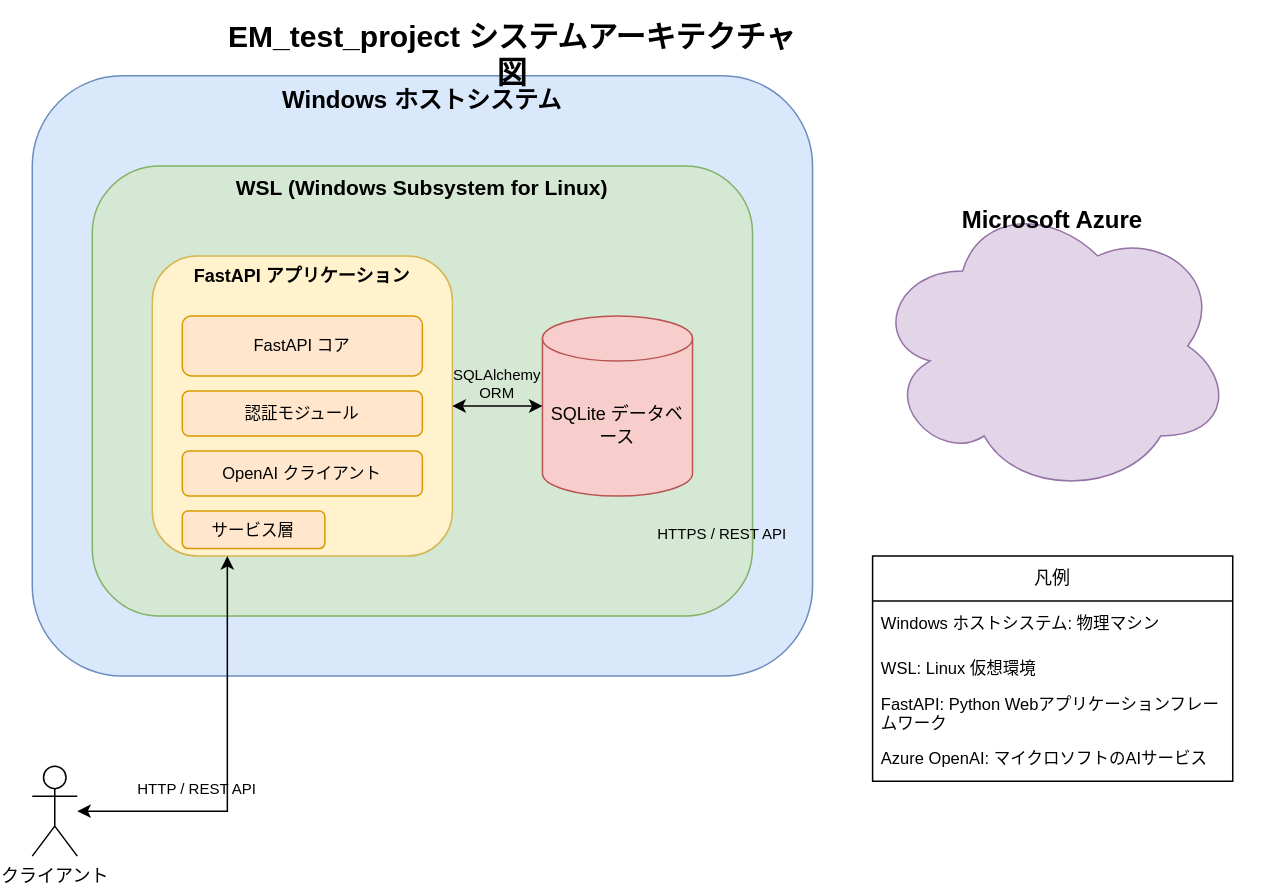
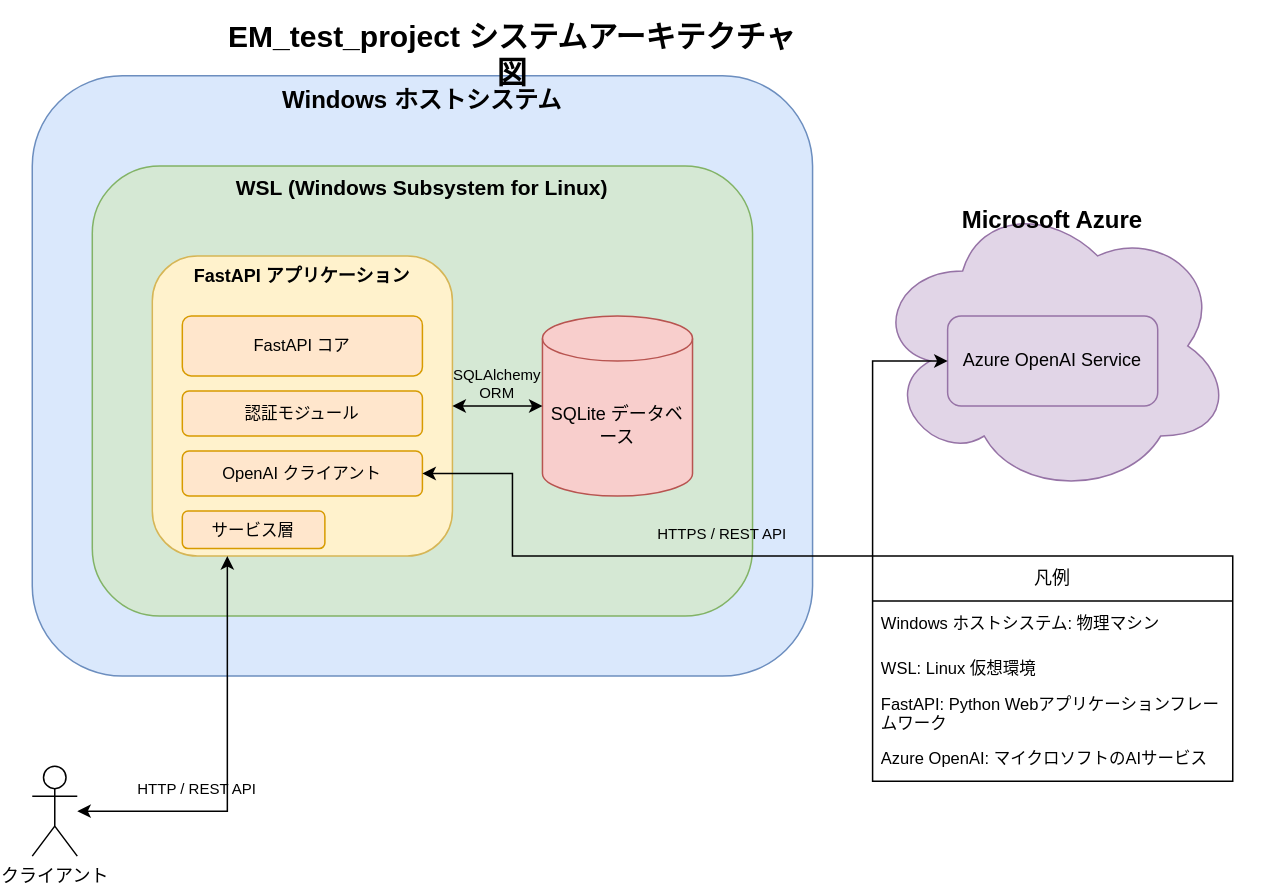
node "Azure OpenAI Service": added
edge "Azure OpenAI Service" -- "OpenAI クライアント": added
